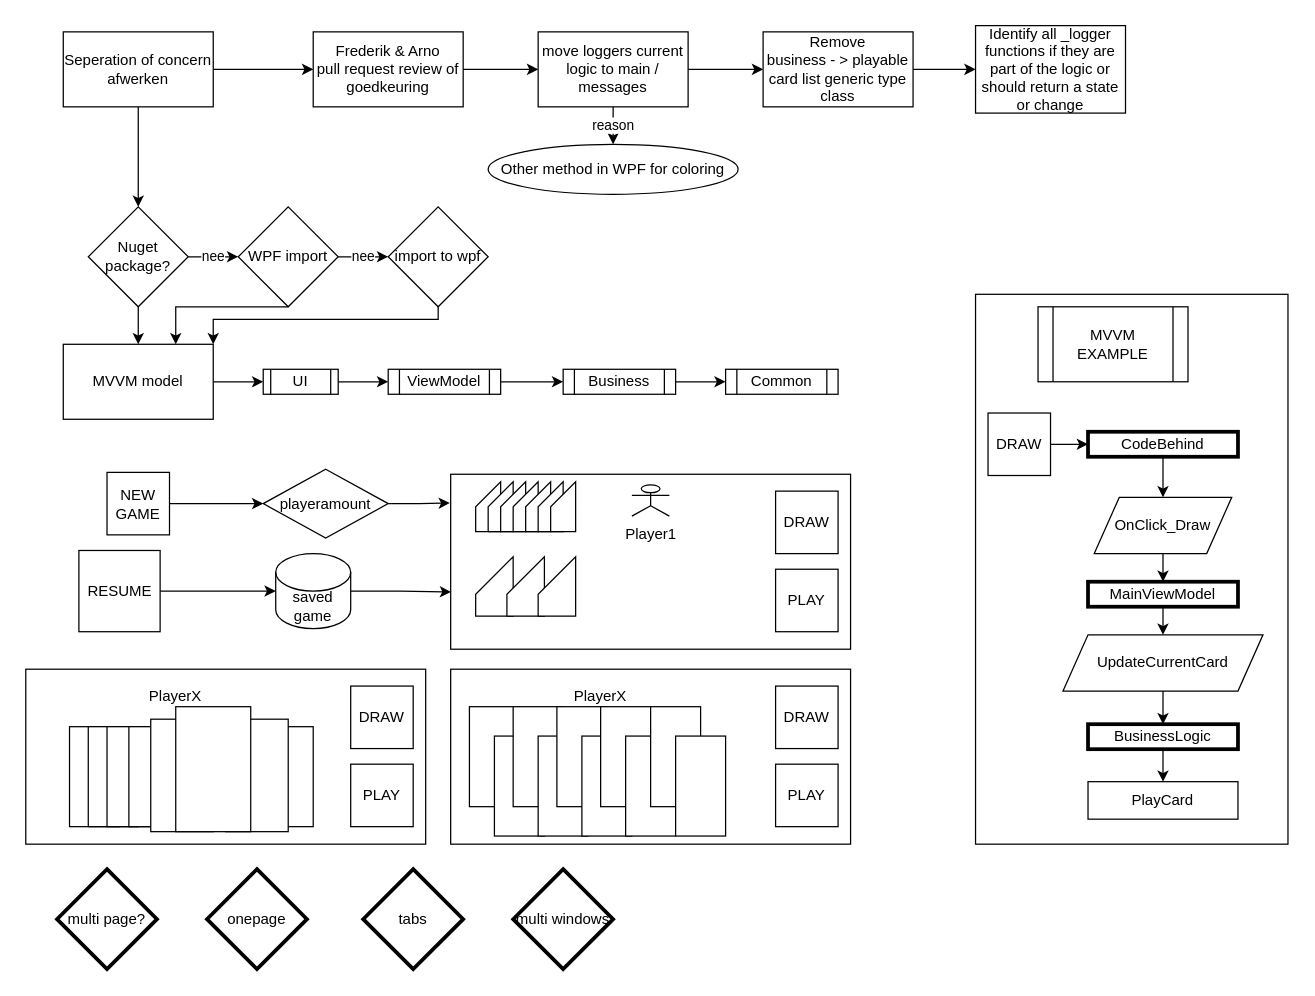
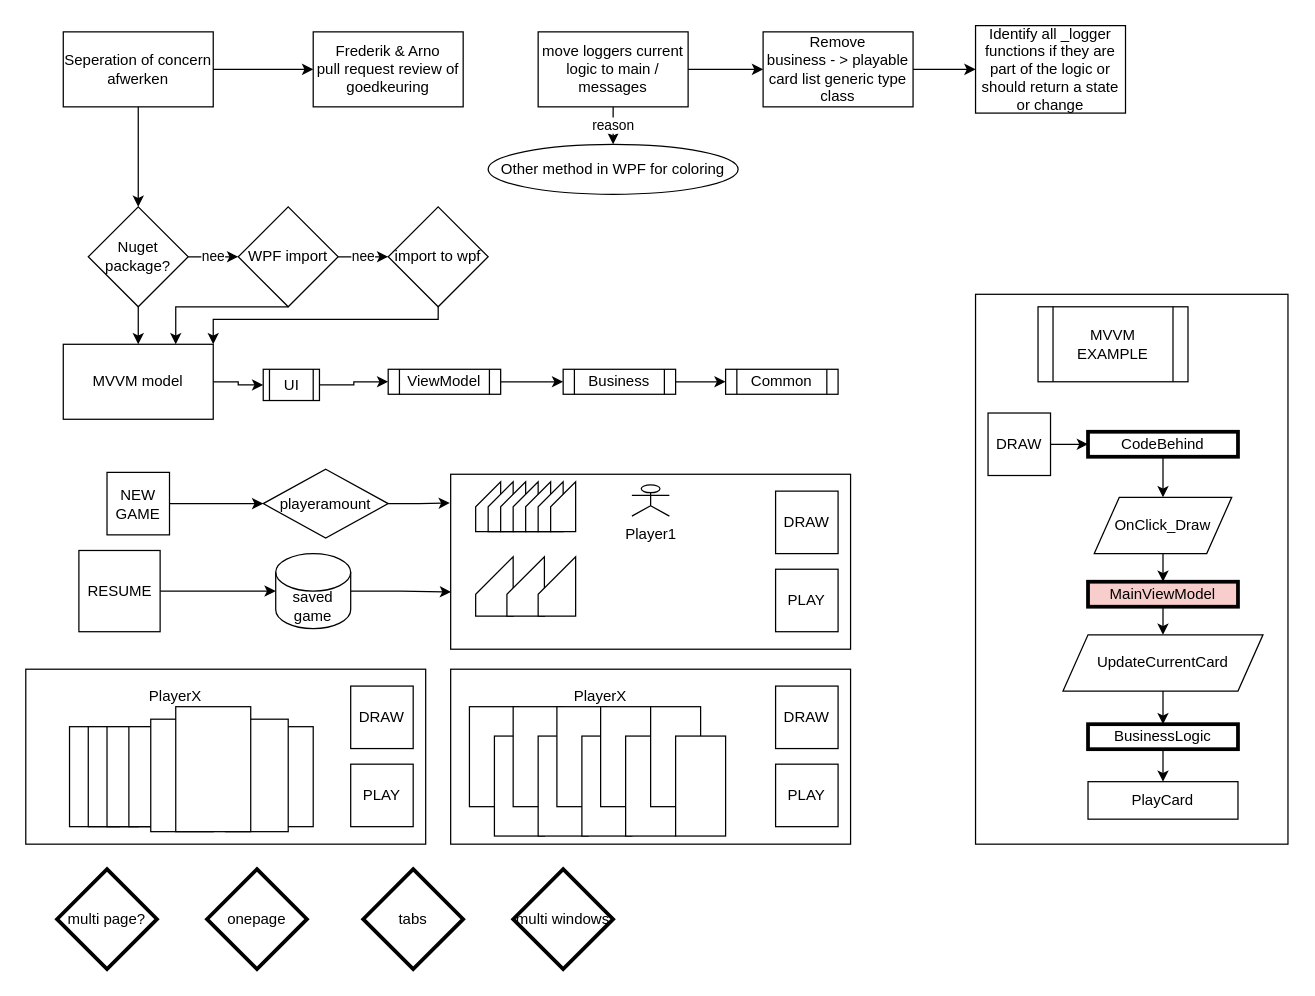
edge "Frederik & Arno pull request review of goedkeuring" -> "move loggers current logic to main / messages": removed
node "UI": size 75x25 -> 56x31
node "MainViewModel": fillcolor #ffffff -> #f8cecc
